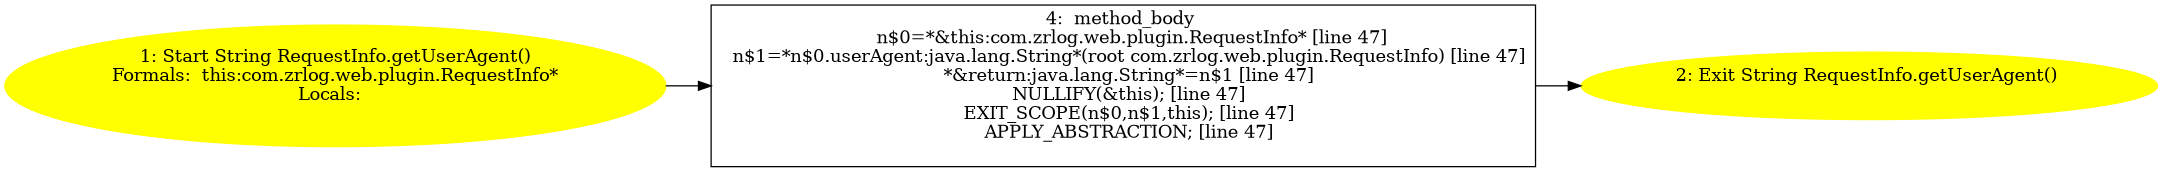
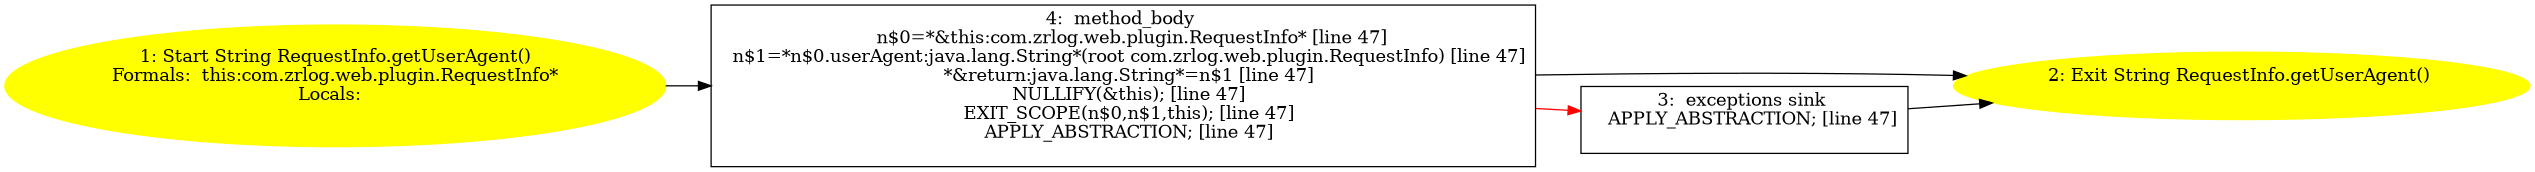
node "3:  exceptions sink APPLY_ABSTRACTION; [line 47]": added
